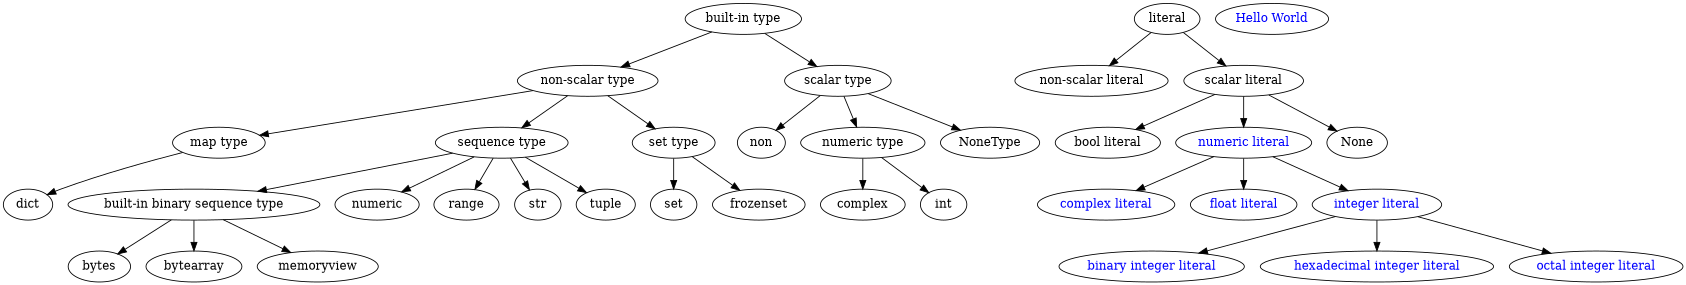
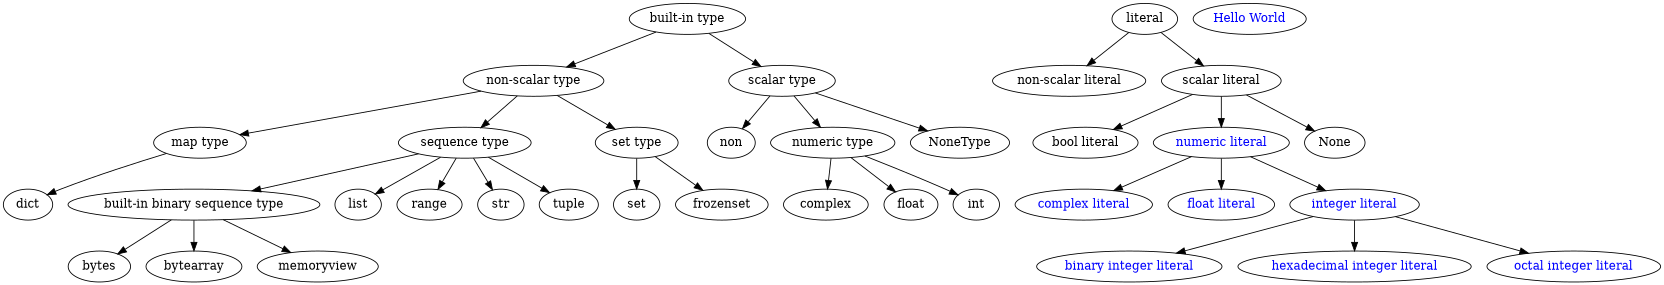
node "numeric": label "numeric" -> "list"
node "float": added
